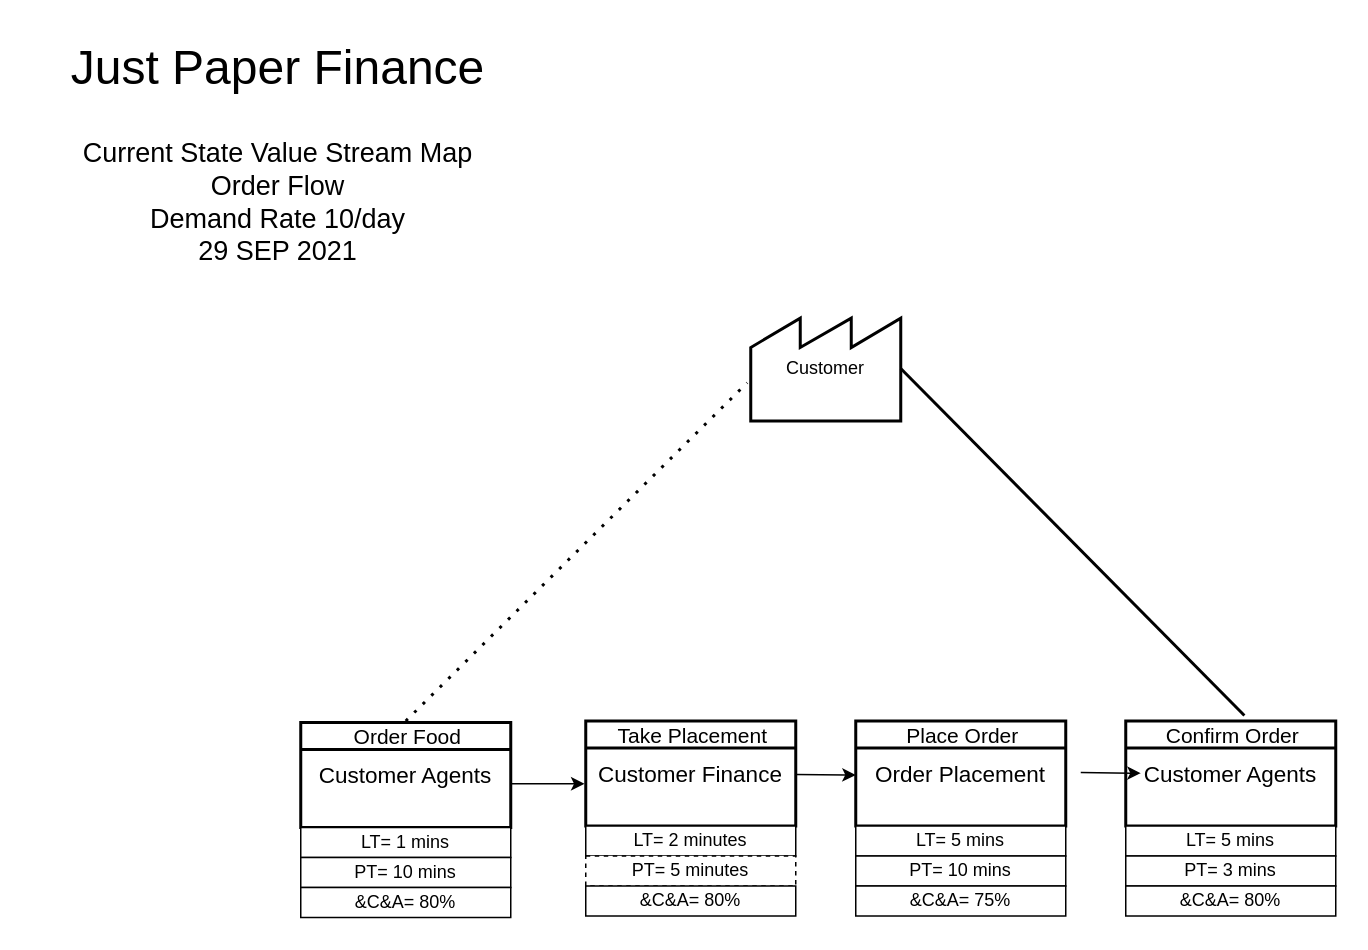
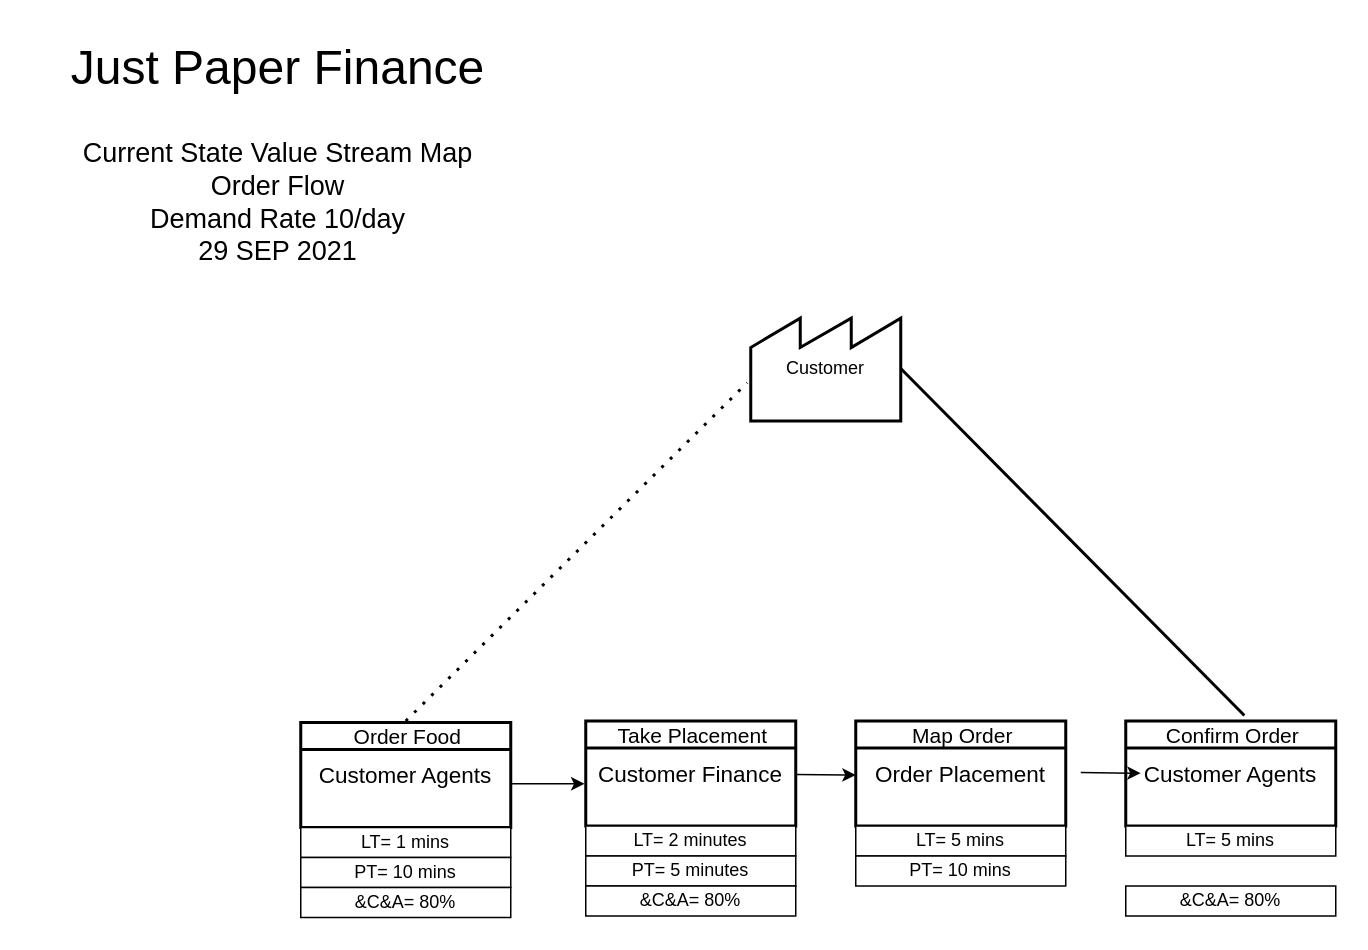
node "Place Order": label "Place Order" -> "Map Order"
node "PT= 5 minutes": style dashed -> solid
node "PT= 3 mins": removed
node "&C&A= 75%": removed
